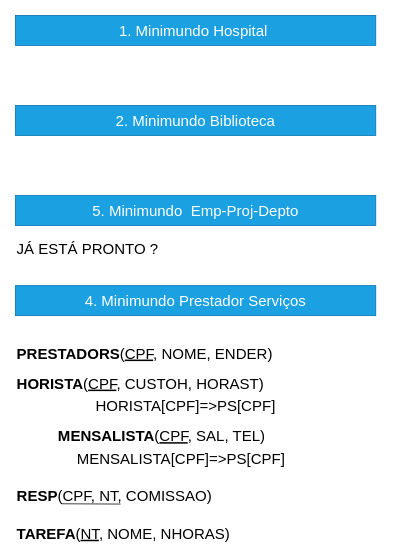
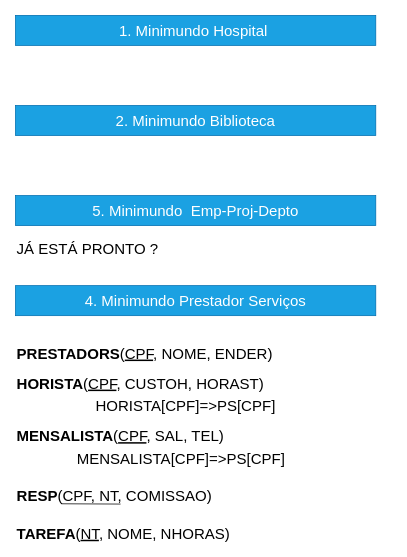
node "MENSALISTA(CPF, SAL, TEL)": moved (173, 435) -> (132, 435)
